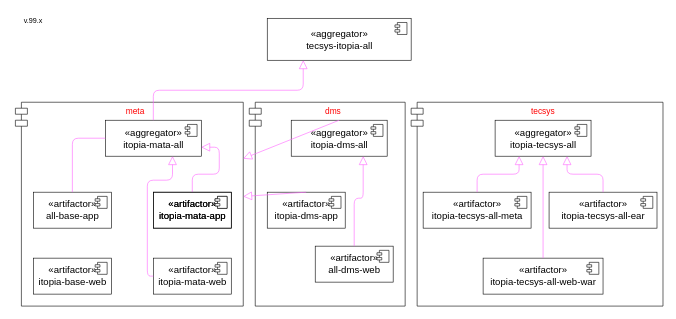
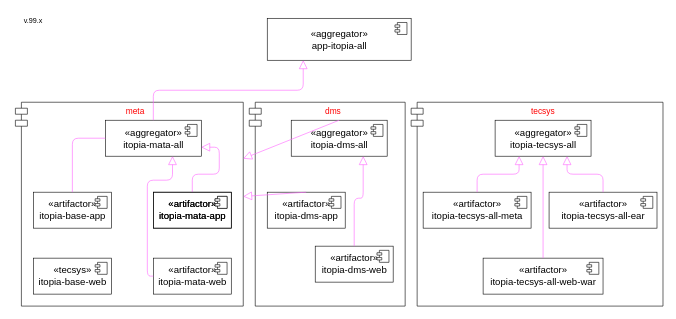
node "«aggregator»tecsys-itopia-all": label "«aggregator»tecsys-itopia-all" -> "«aggregator»app-itopia-all"
node "«artifactor»all-base-app": label "«artifactor»all-base-app" -> "«artifactor»itopia-base-app"
node "«artifactor»all-dms-web": label "«artifactor»all-dms-web" -> "«artifactor»itopia-dms-web"
node "«artifactor»itopia-base-web": label "«artifactor»itopia-base-web" -> "«tecsys»itopia-base-web"
